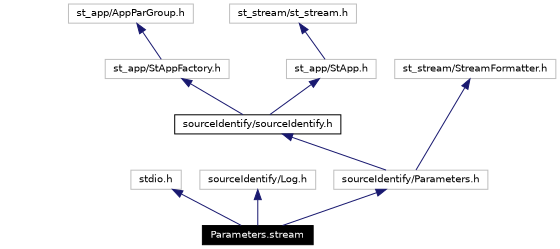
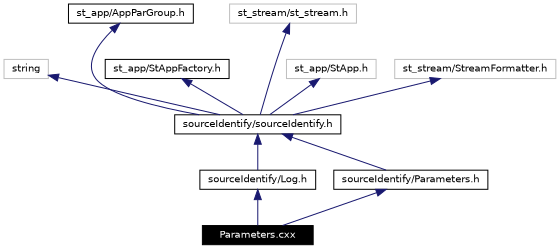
node "st_app/AppParGroup.h": color grey75 -> black
edge "st_app/StAppFactory.h" -> "st_app/AppParGroup.h": now "sourceIdentify/sourceIdentify.h" -> "st_app/AppParGroup.h"
edge "st_app/StApp.h" -> "st_stream/st_stream.h": now "sourceIdentify/sourceIdentify.h" -> "st_stream/st_stream.h"
node "string": added
node "st_app/StAppFactory.h": color grey75 -> black
edge "sourceIdentify/Parameters.h" -> "st_stream/StreamFormatter.h": now "sourceIdentify/sourceIdentify.h" -> "st_stream/StreamFormatter.h"
edge "sourceIdentify/Log.h" -> "sourceIdentify/sourceIdentify.h": added
node "stdio.h": removed
node "sourceIdentify/Log.h": color grey75 -> black
node "sourceIdentify/Parameters.h": color grey75 -> black
node "Parameters.stream": label "Parameters.stream" -> "Parameters.cxx"
